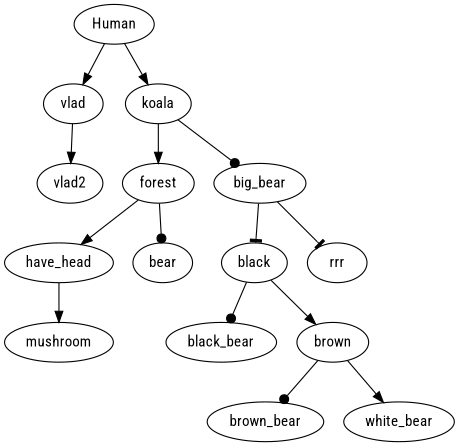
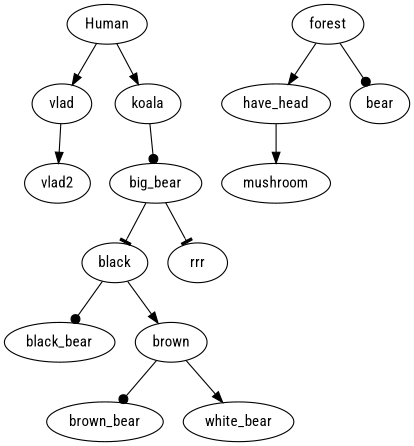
edge "koala" -> "forest": removed
